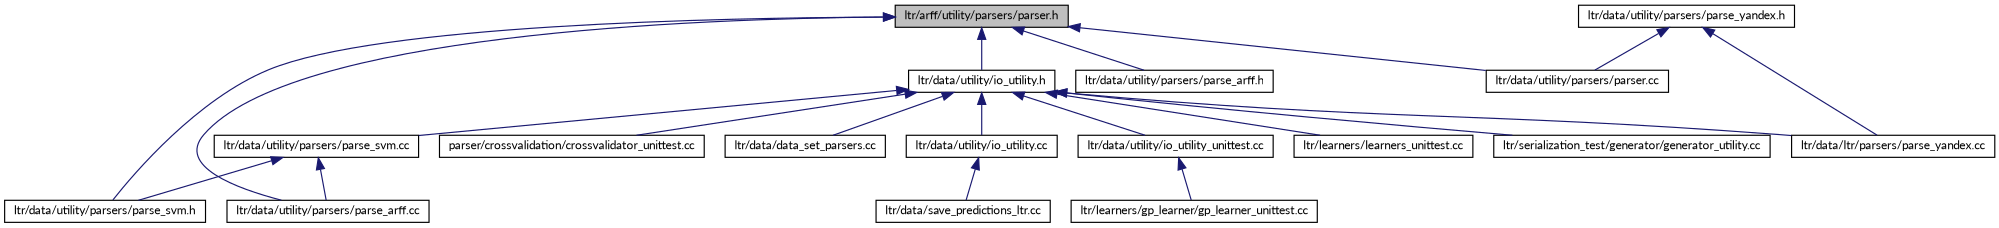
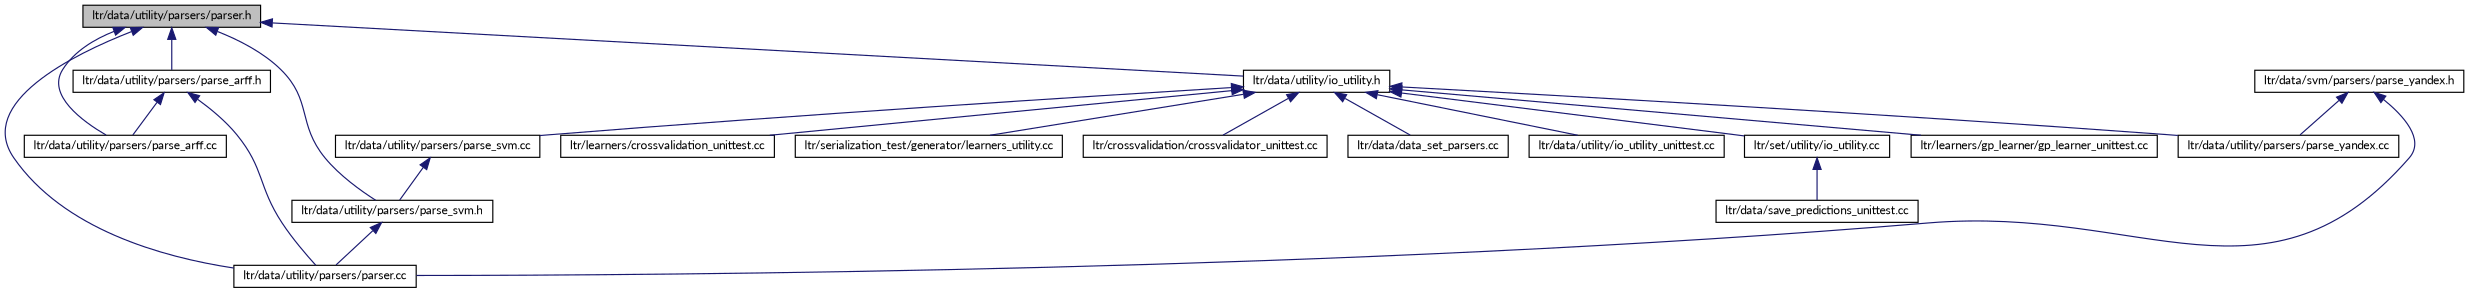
node "ltr/arff/utility/parsers/parser.h": label "ltr/arff/utility/parsers/parser.h" -> "ltr/data/utility/parsers/parser.h"
node "ltr/data/utility/parsers/parse_yandex.h": label "ltr/data/utility/parsers/parse_yandex.h" -> "ltr/data/svm/parsers/parse_yandex.h"
node "parser/crossvalidation/crossvalidator_unittest.cc": label "parser/crossvalidation/crossvalidator_unittest.cc" -> "ltr/crossvalidation/crossvalidator_unittest.cc"
node "ltr/data/utility/io_utility.cc": label "ltr/data/utility/io_utility.cc" -> "ltr/set/utility/io_utility.cc"
node "ltr/learners/learners_unittest.cc": label "ltr/learners/learners_unittest.cc" -> "ltr/learners/crossvalidation_unittest.cc"
node "ltr/serialization_test/generator/generator_utility.cc": label "ltr/serialization_test/generator/generator_utility.cc" -> "ltr/serialization_test/generator/learners_utility.cc"
node "ltr/data/ltr/parsers/parse_yandex.cc": label "ltr/data/ltr/parsers/parse_yandex.cc" -> "ltr/data/utility/parsers/parse_yandex.cc"
edge "ltr/data/utility/parsers/parser.cc" -> "ltr/data/utility/parsers/parse_arff.h": added
edge "ltr/data/utility/parsers/parse_arff.cc" -> "ltr/data/utility/parsers/parse_svm.cc": now "ltr/data/utility/parsers/parse_arff.cc" -> "ltr/data/utility/parsers/parse_arff.h"
edge "ltr/learners/gp_learner/gp_learner_unittest.cc" -> "ltr/data/utility/io_utility_unittest.cc": now "ltr/learners/gp_learner/gp_learner_unittest.cc" -> "ltr/data/utility/io_utility.h"
node "ltr/data/save_predictions_ltr.cc": label "ltr/data/save_predictions_ltr.cc" -> "ltr/data/save_predictions_unittest.cc"
edge "ltr/data/utility/parsers/parser.cc" -> "ltr/data/utility/parsers/parse_svm.h": added
